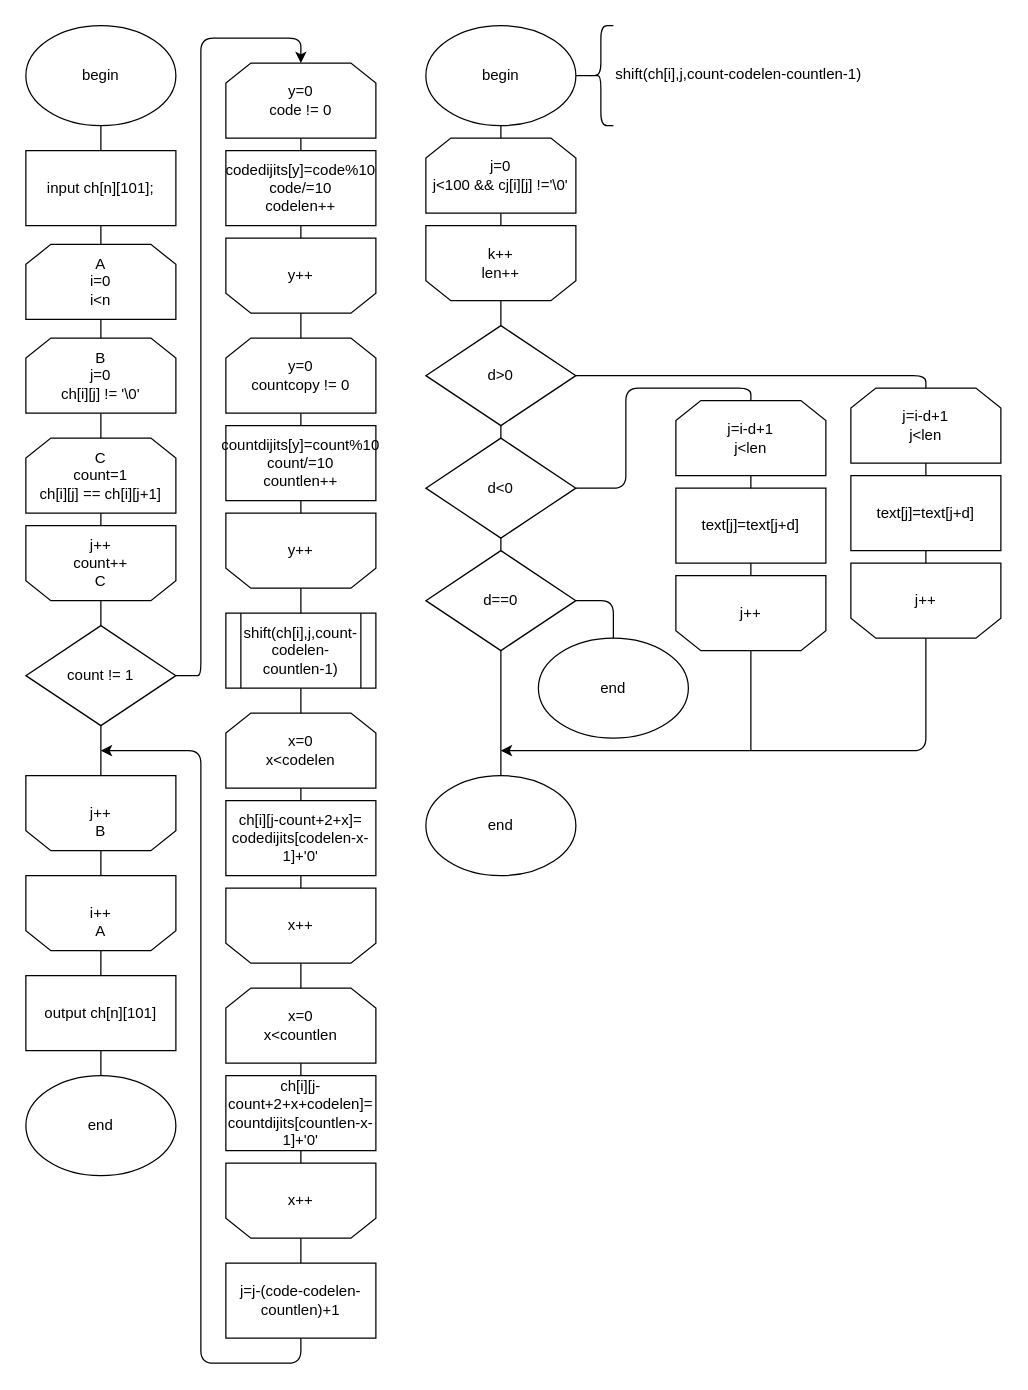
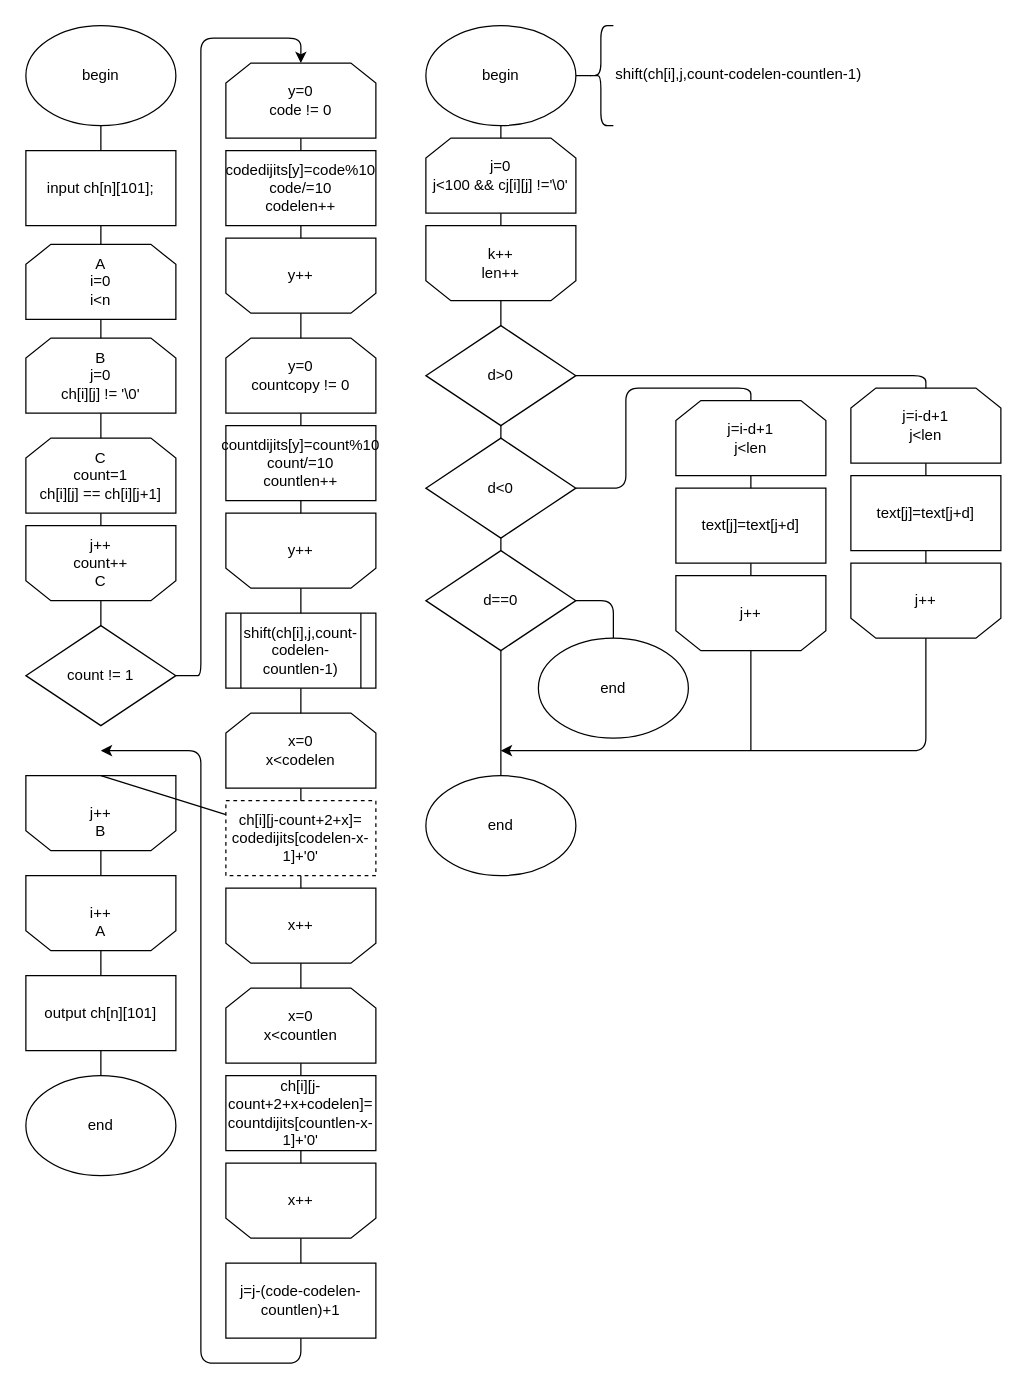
edge "count != 1" -- "j++ B": now "ch[i][j-count+2+x]= codedijits[codelen-x-1]+'0'" -- "j++ B"
node "ch[i][j-count+2+x]= codedijits[codelen-x-1]+'0'": style solid -> dashed
